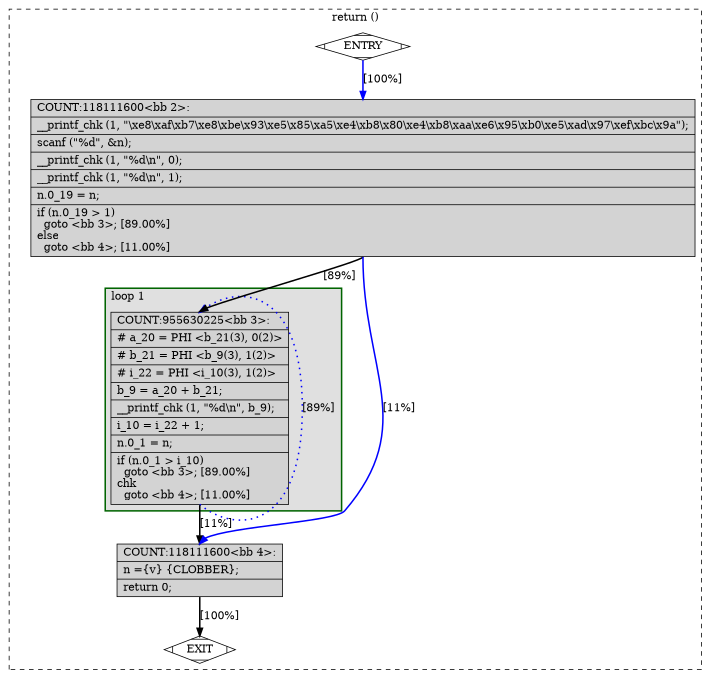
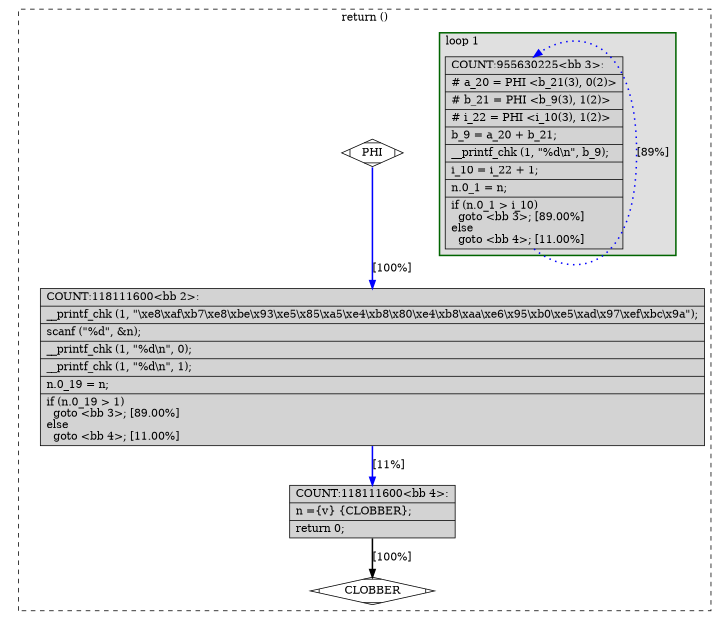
node "ENTRY": label "ENTRY" -> "PHI"
edge "COUNT:118111600<bb 2>:" -> "COUNT:955630225<bb 3>:": removed, label "[89%]"
node "COUNT:955630225<bb 3>:": text "chk" -> "else"
edge "COUNT:955630225<bb 3>:" -> "COUNT:118111600<bb 4>:": removed, label "[11%]"
node "EXIT": label "EXIT" -> "CLOBBER"
